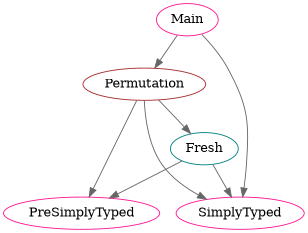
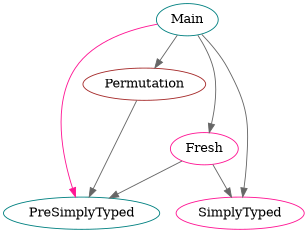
node "Main": color deeppink -> teal
edge "Main" -> "PreSimplyTyped": added
edge "Permutation" -> "Fresh": now "Main" -> "Fresh"
node "Fresh": color teal -> deeppink
edge "Permutation" -> "SimplyTyped": removed
node "PreSimplyTyped": color deeppink -> teal
